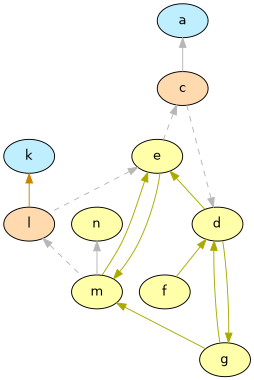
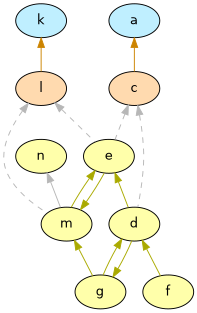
edge "c" -> "a": color #b7b7b7 -> #cc8400
edge "c" -> "d": reversed
edge "l" -> "e": reversed
